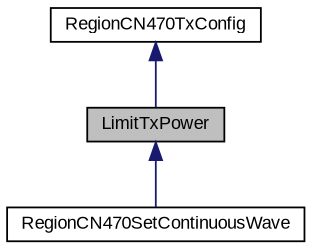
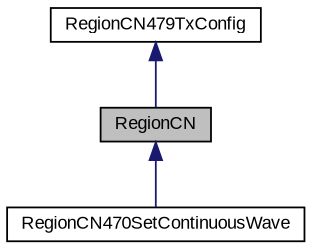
node "RegionCN470TxConfig": label "RegionCN470TxConfig" -> "RegionCN479TxConfig"
node "LimitTxPower": label "LimitTxPower" -> "RegionCN"
